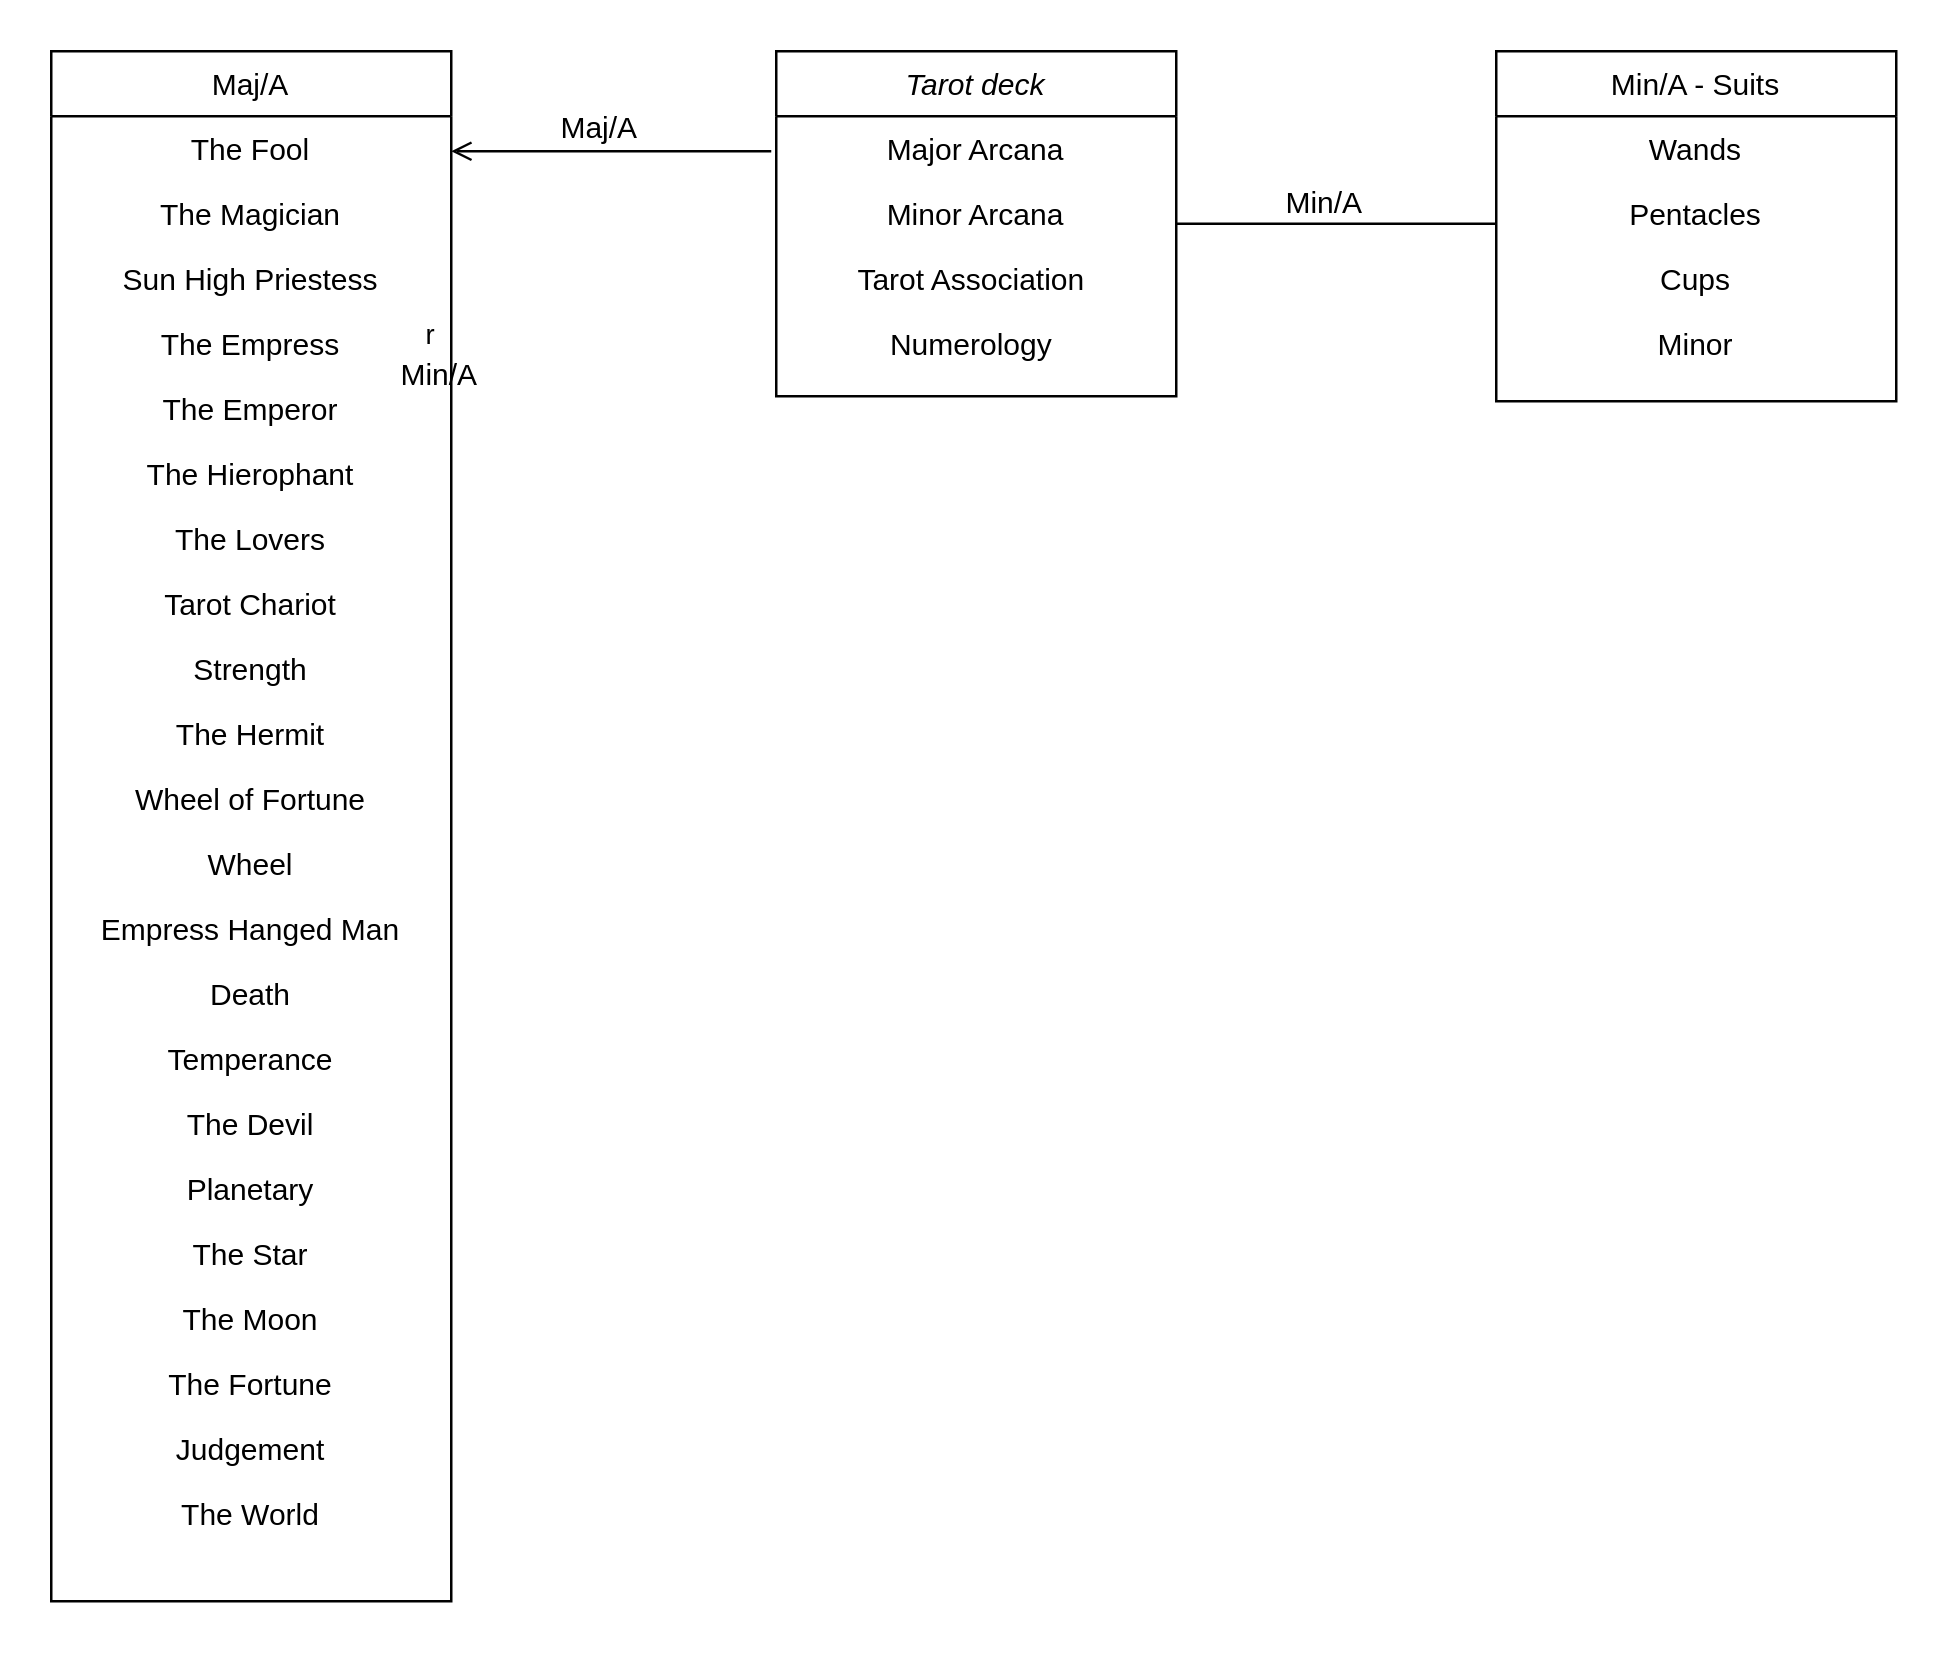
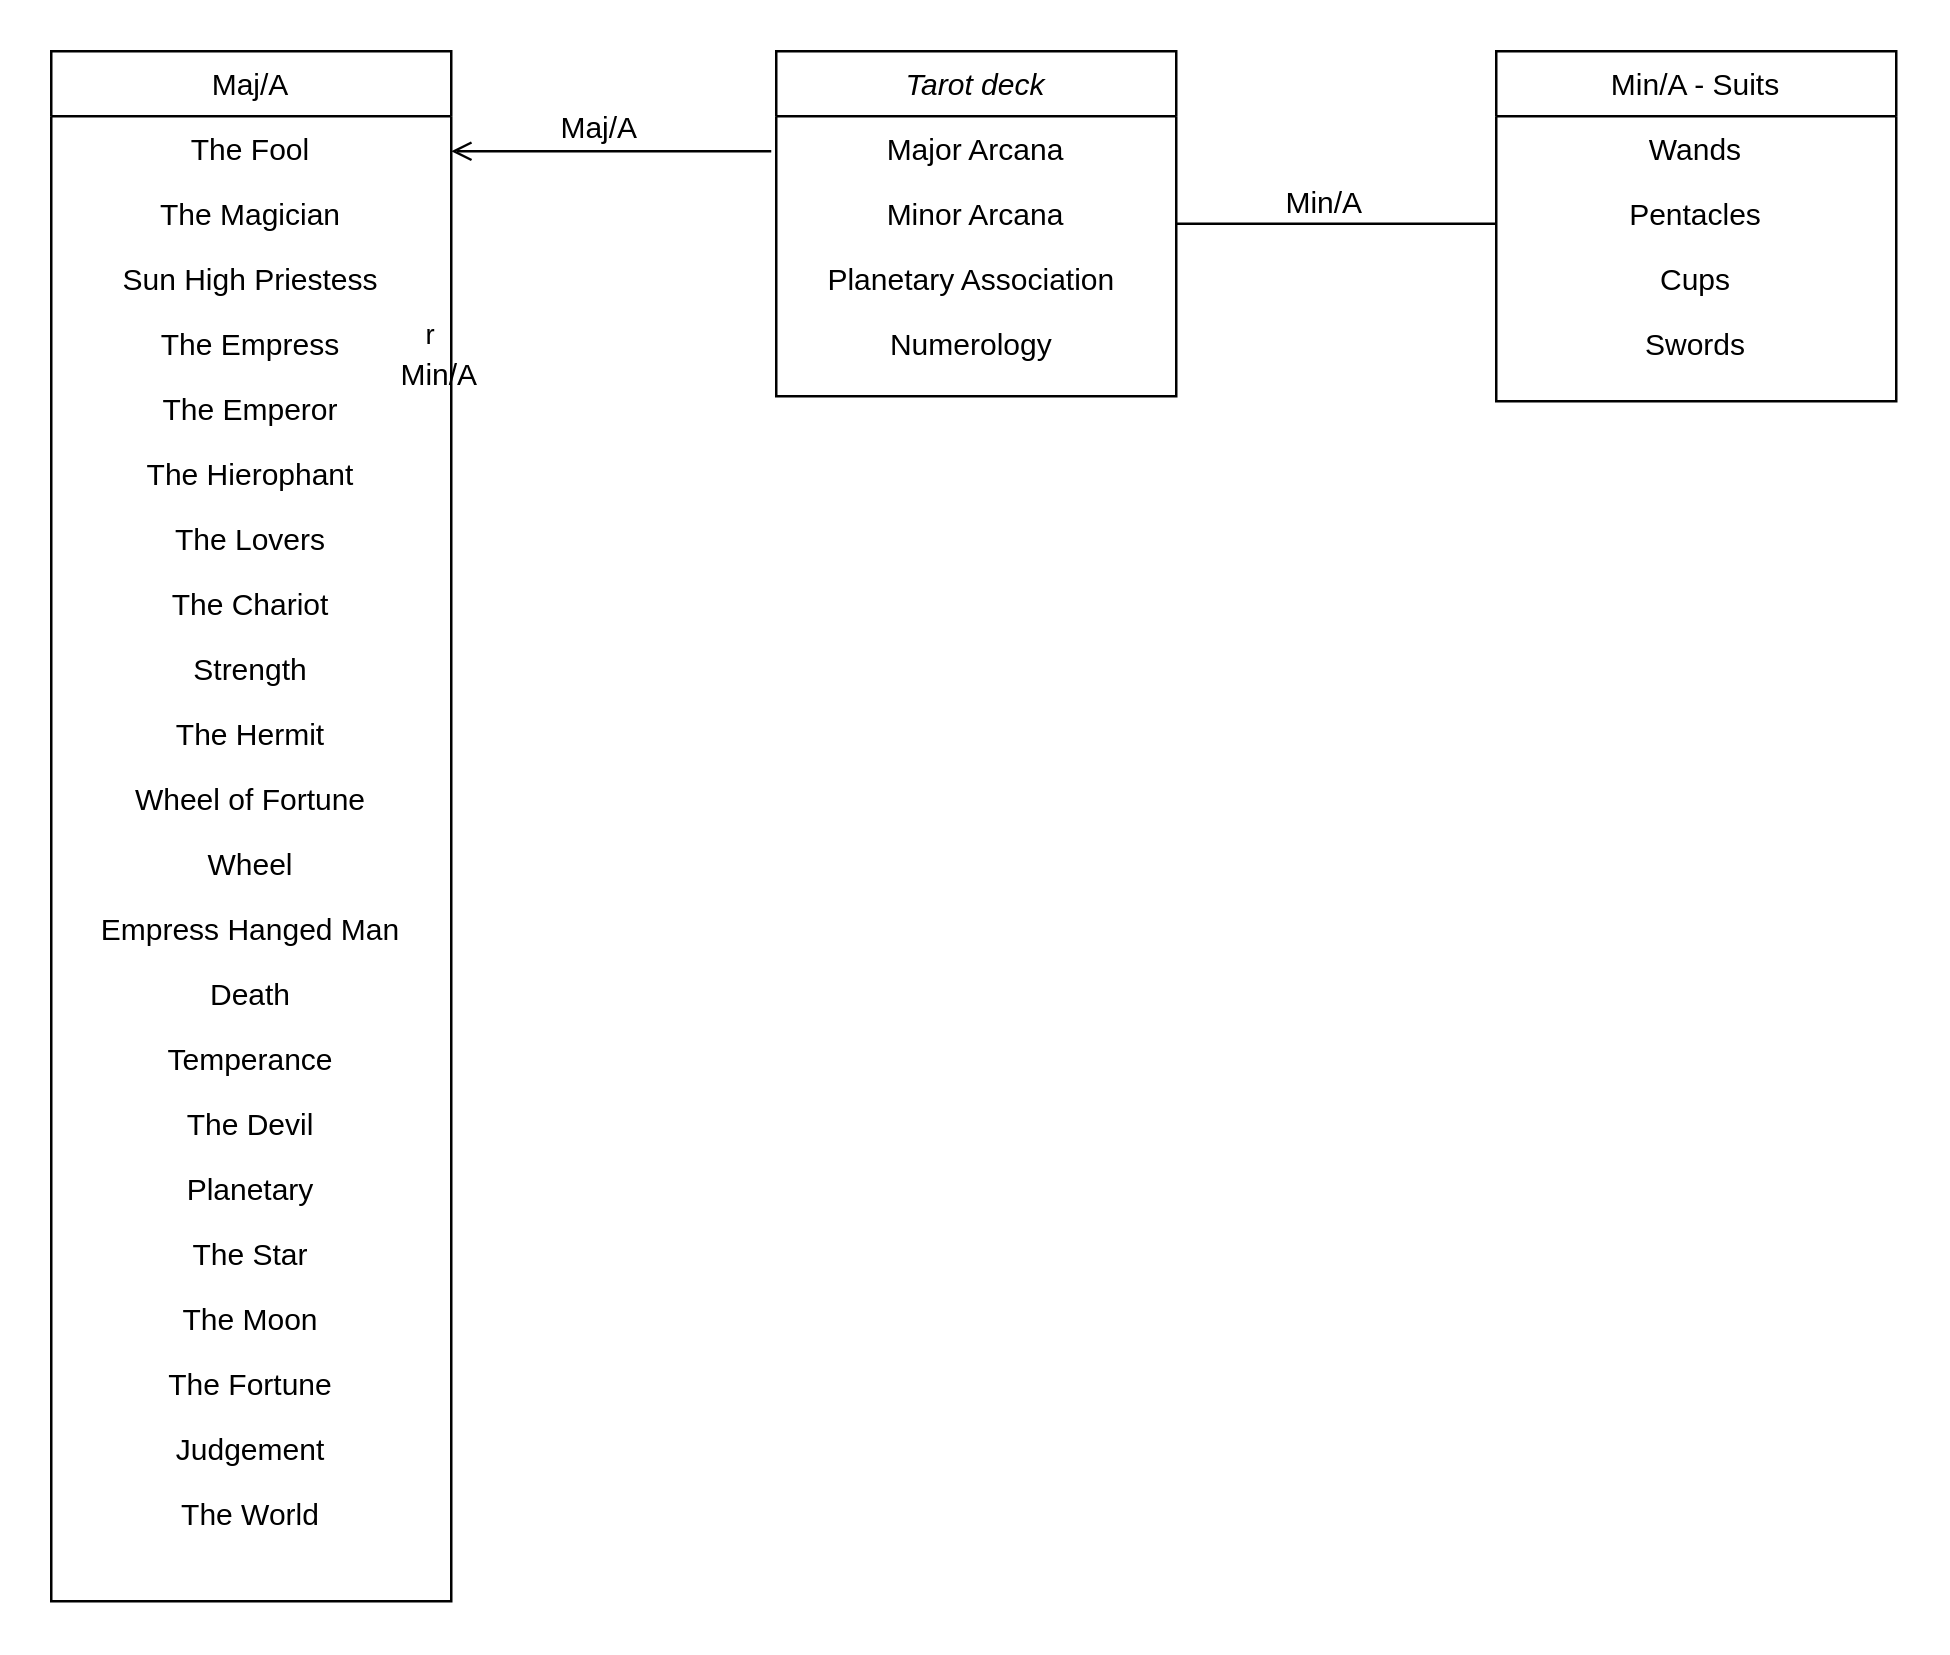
node "Tarot Association": label "Tarot Association" -> "Planetary Association"
node "Minor": label "Minor" -> "Swords"
node "Tarot Chariot": label "Tarot Chariot" -> "The Chariot"
